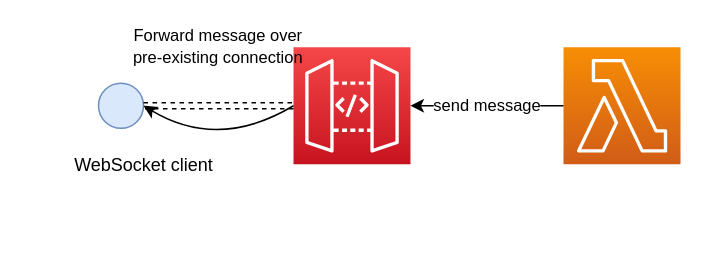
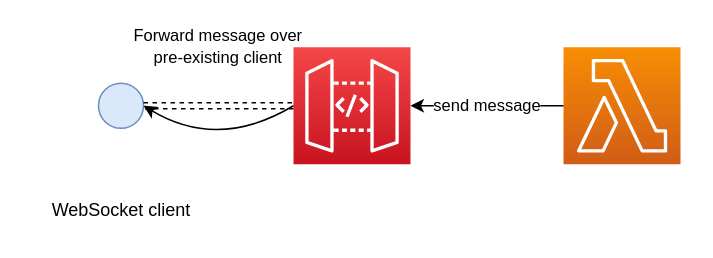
node "Forward message over pre-existing connection": label "Forward message over pre-existing connection" -> "Forward message over pre-existing client"
node "WebSocket client": moved (143, 166) -> (121, 211)
